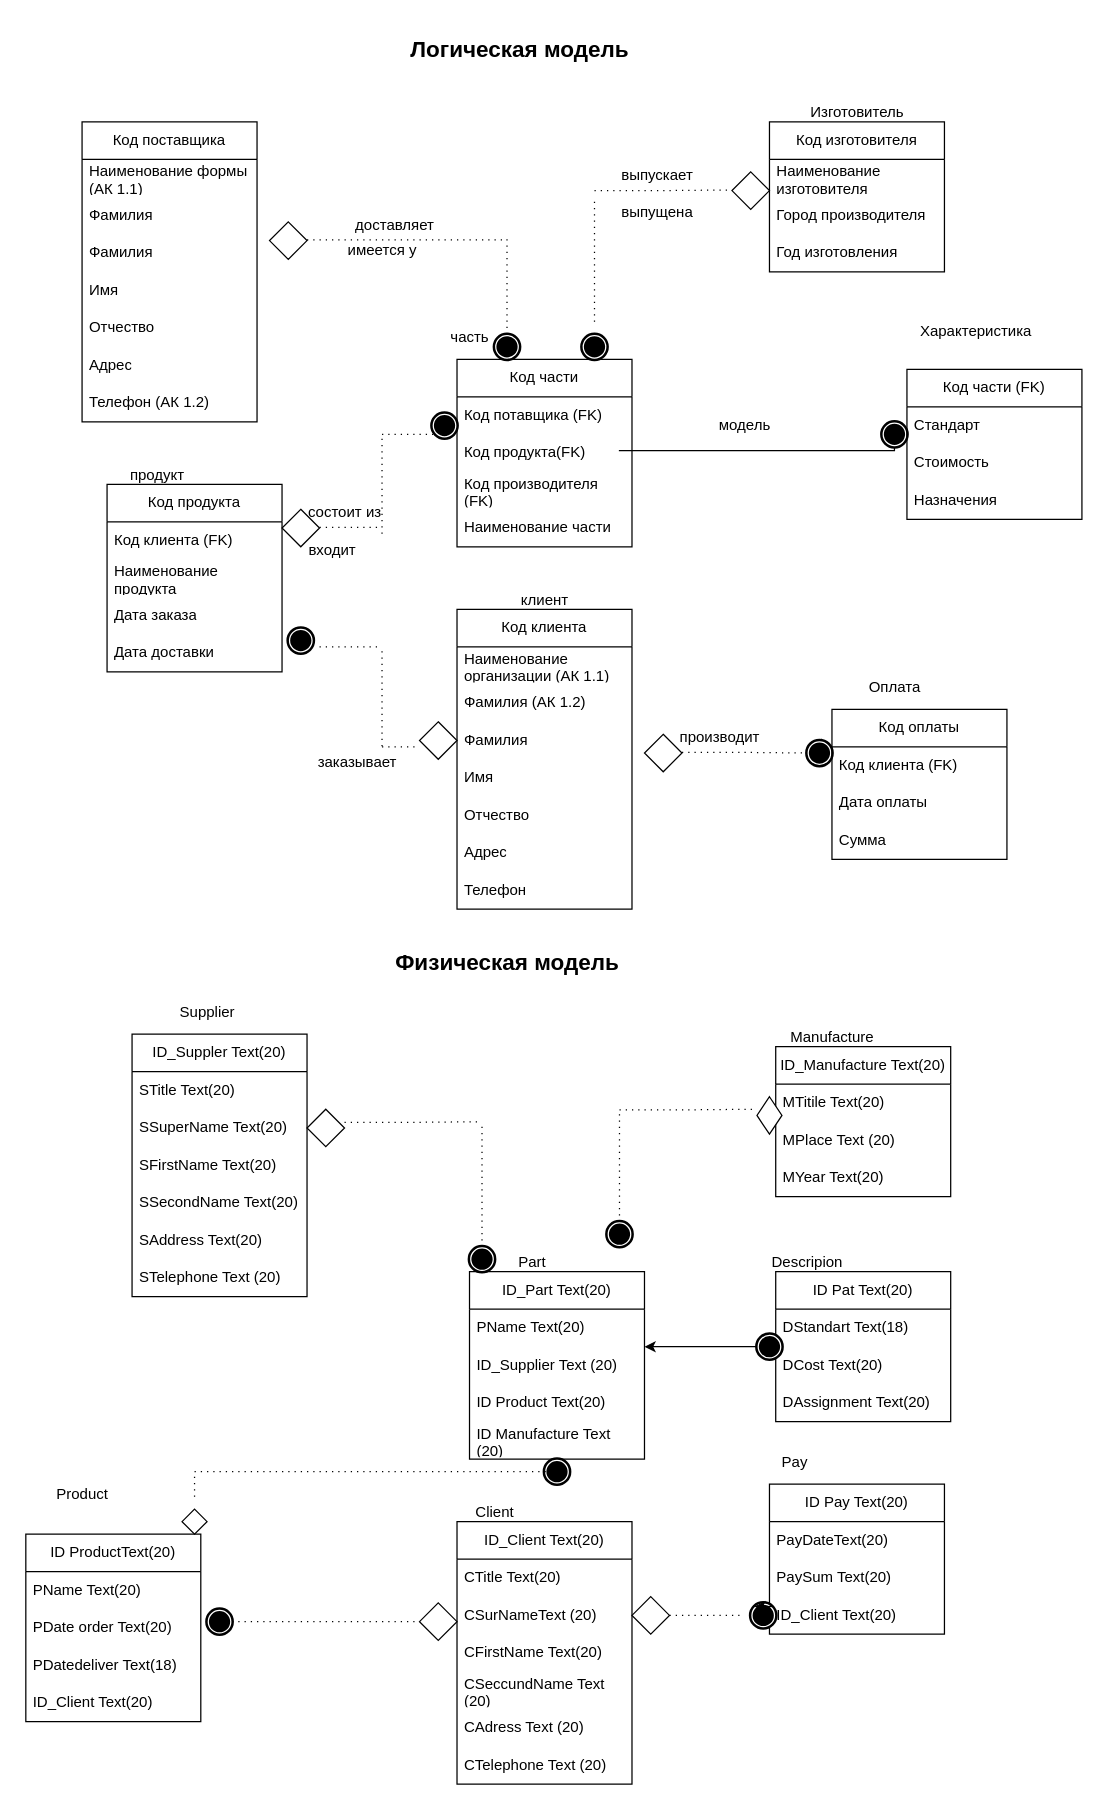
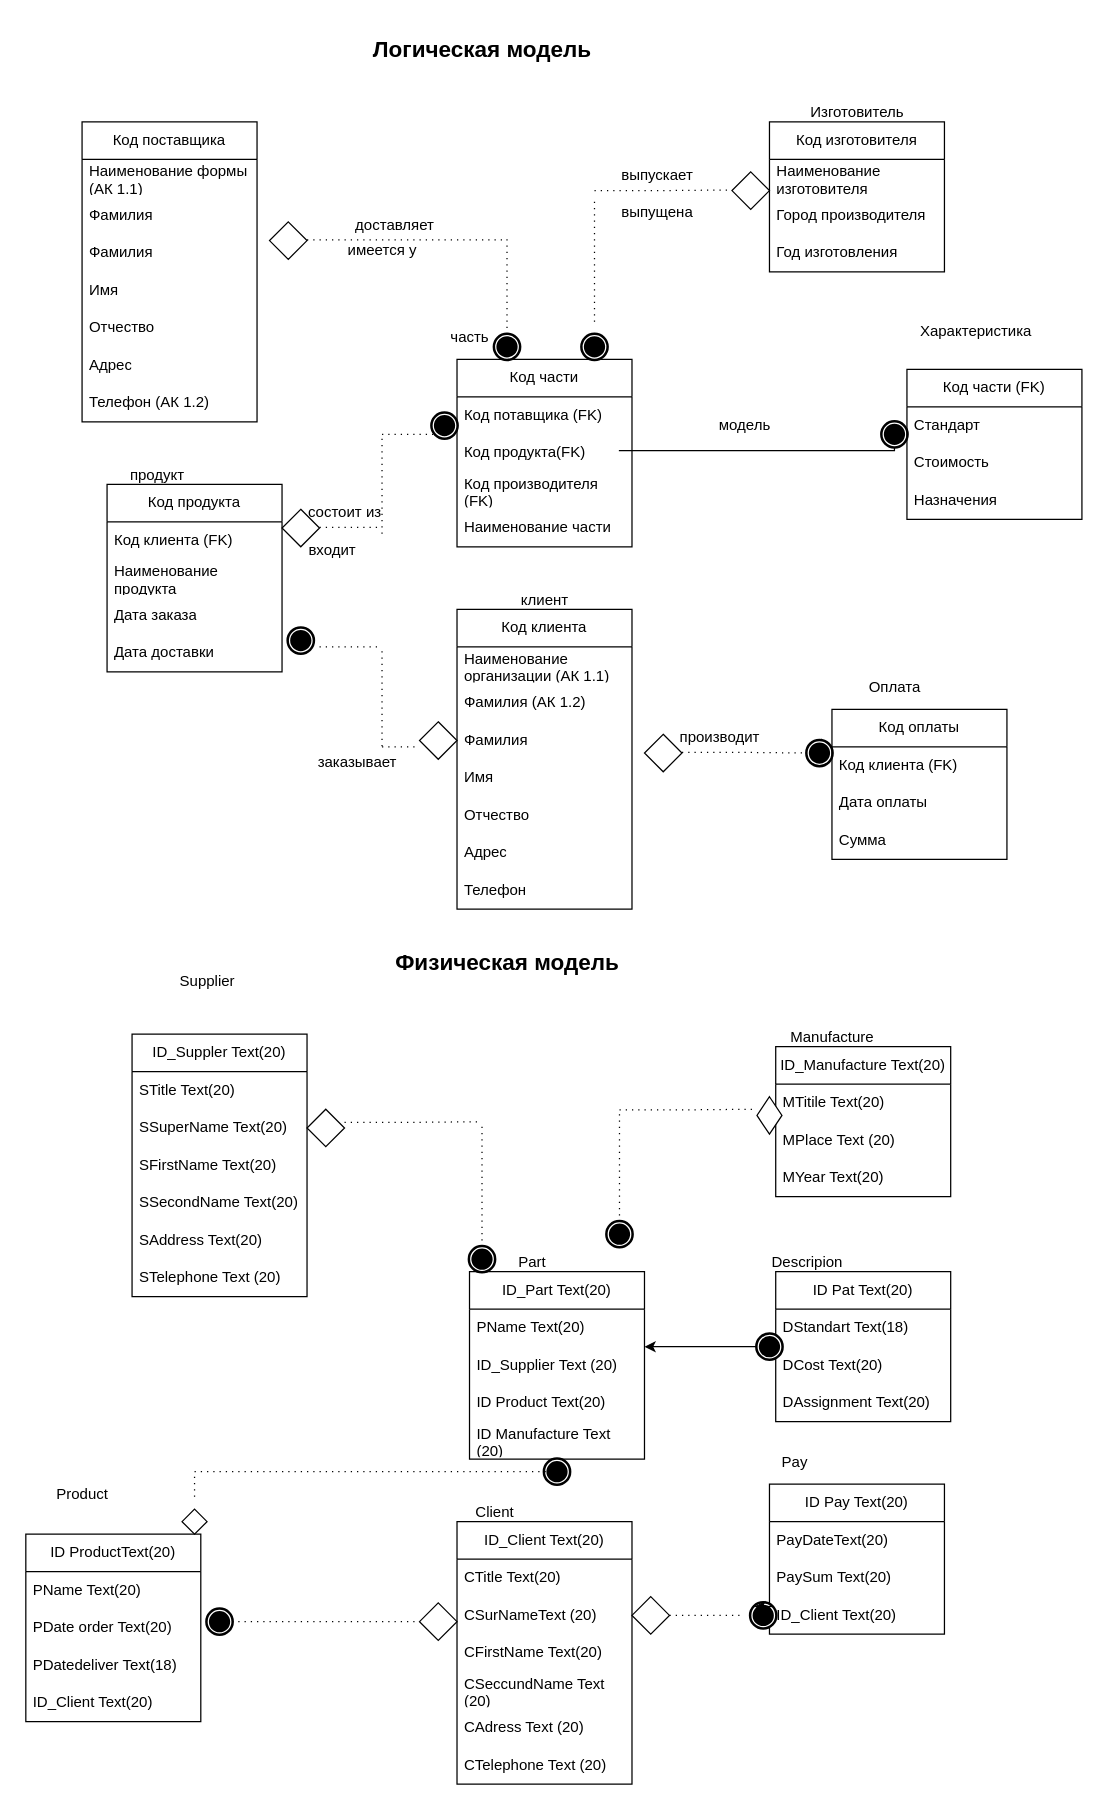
node "Логическая модель": moved (519, 51) -> (482, 51)
node "Supplier": moved (207, 1013) -> (207, 982)
